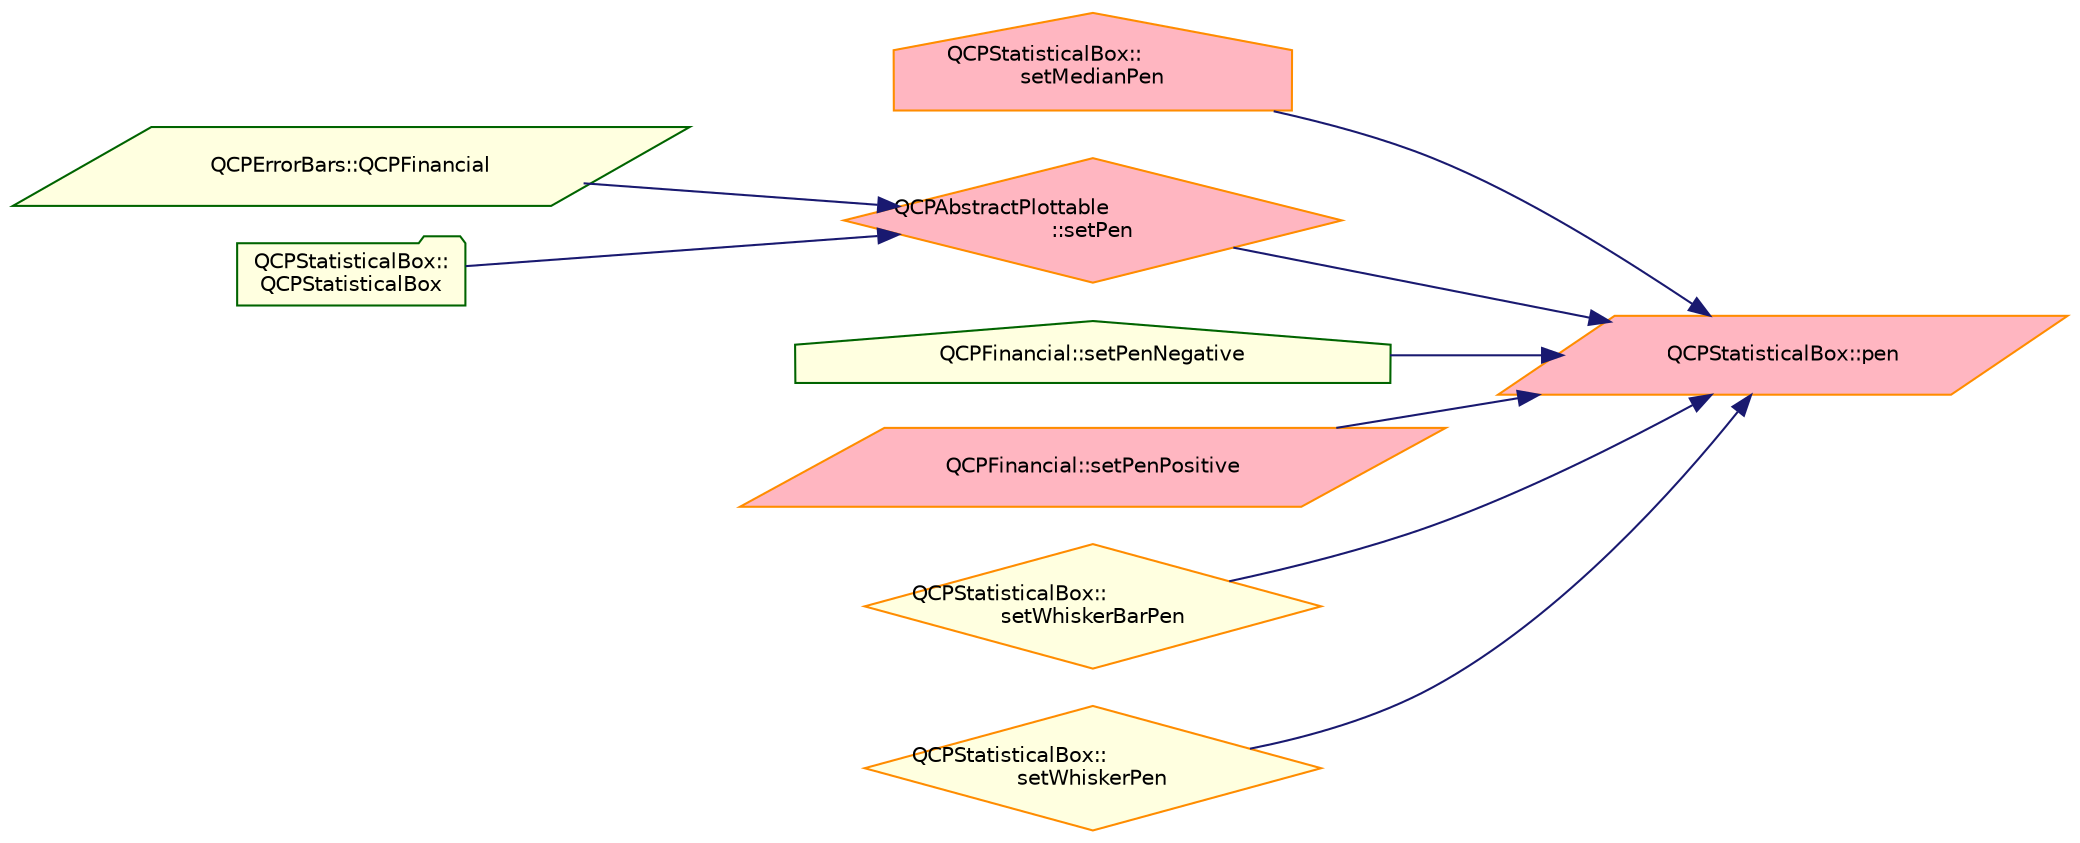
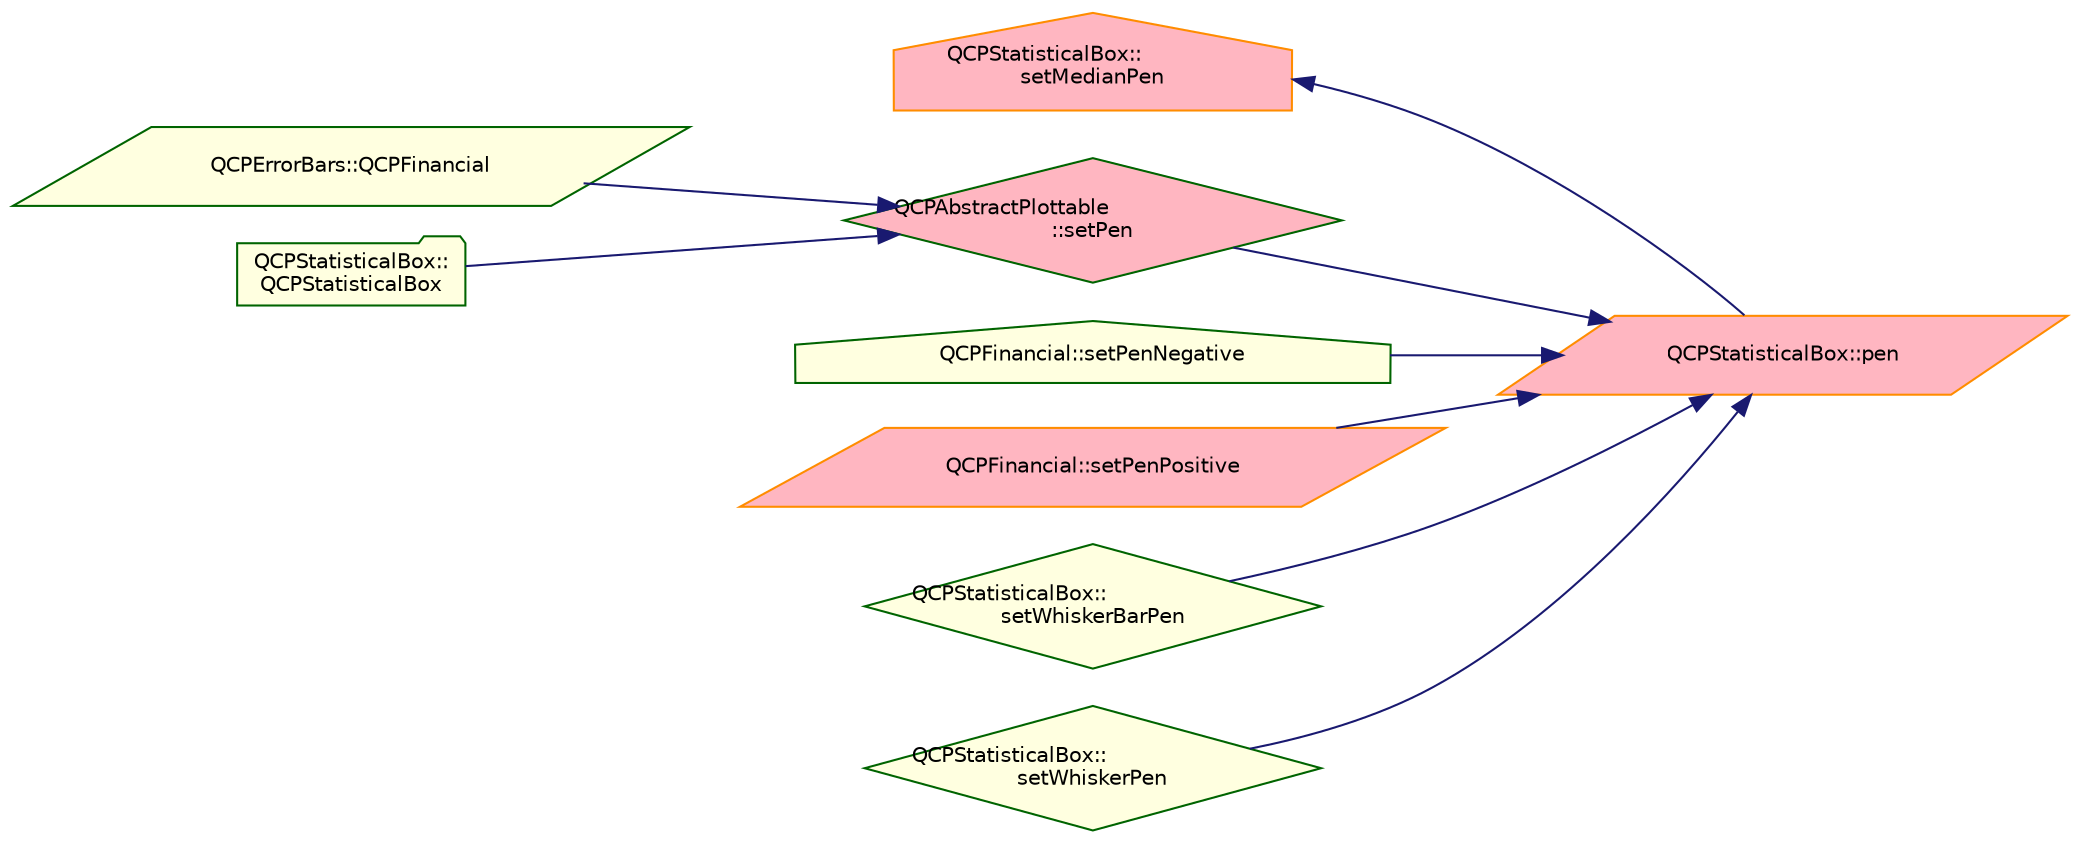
edge "QCPStatisticalBox:: setMedianPen" -> "QCPStatisticalBox::pen": reversed
node "QCPAbstractPlottable ::setPen": color darkorange -> darkgreen
node "QCPStatisticalBox:: setWhiskerBarPen": color darkorange -> darkgreen
node "QCPStatisticalBox:: setWhiskerPen": color darkorange -> darkgreen
